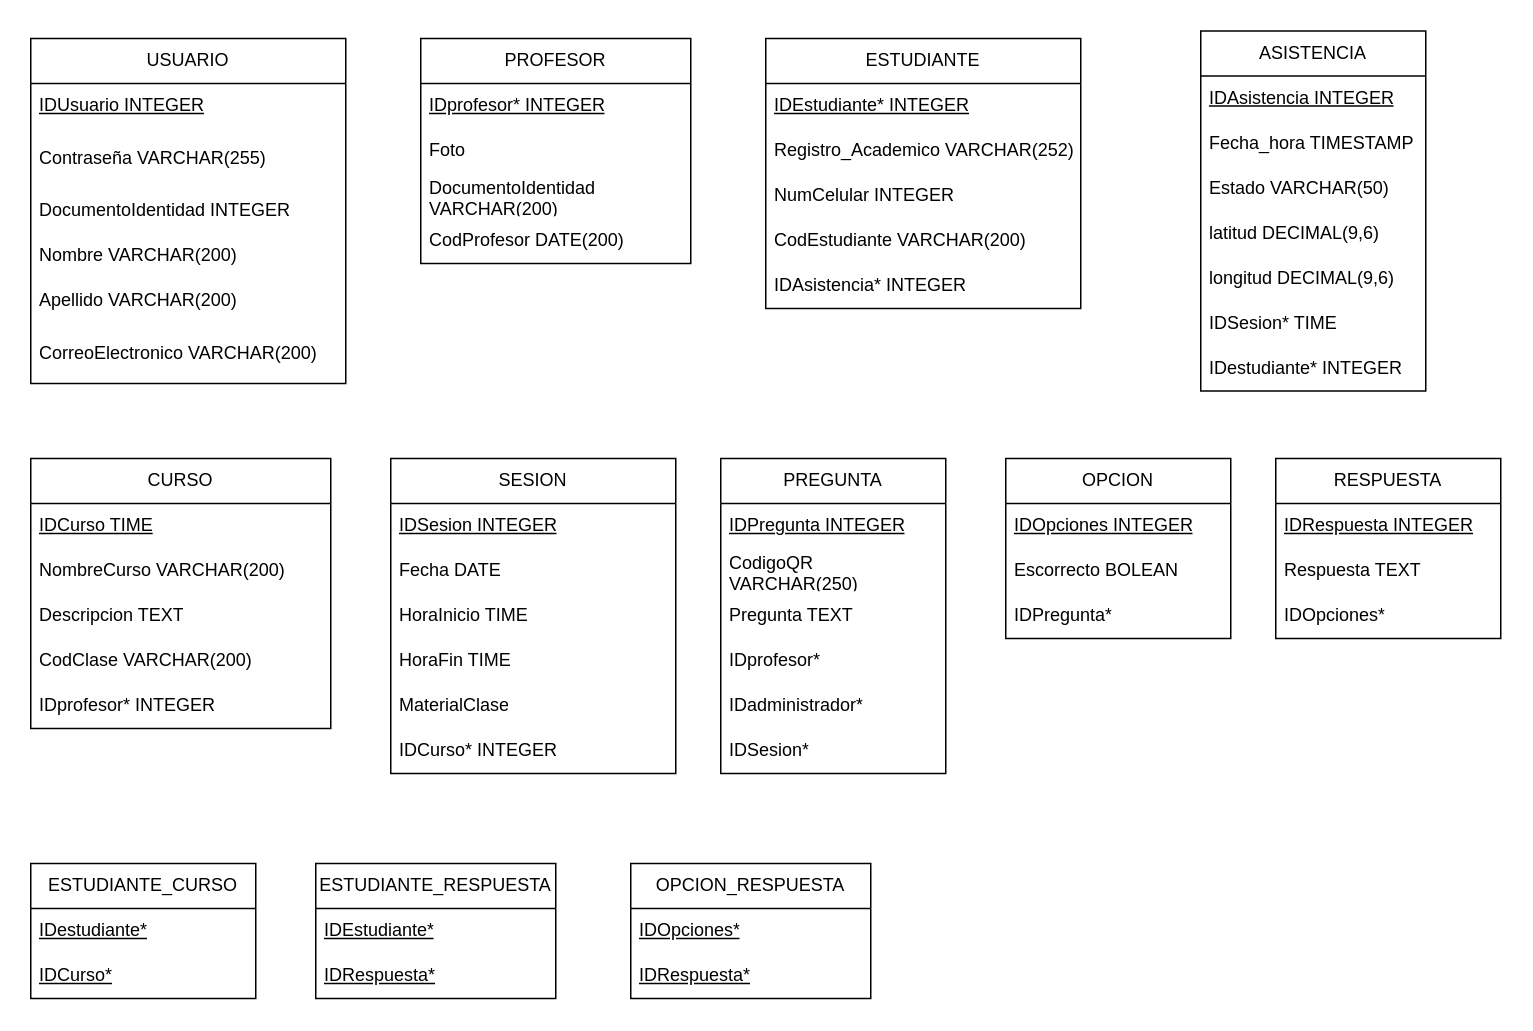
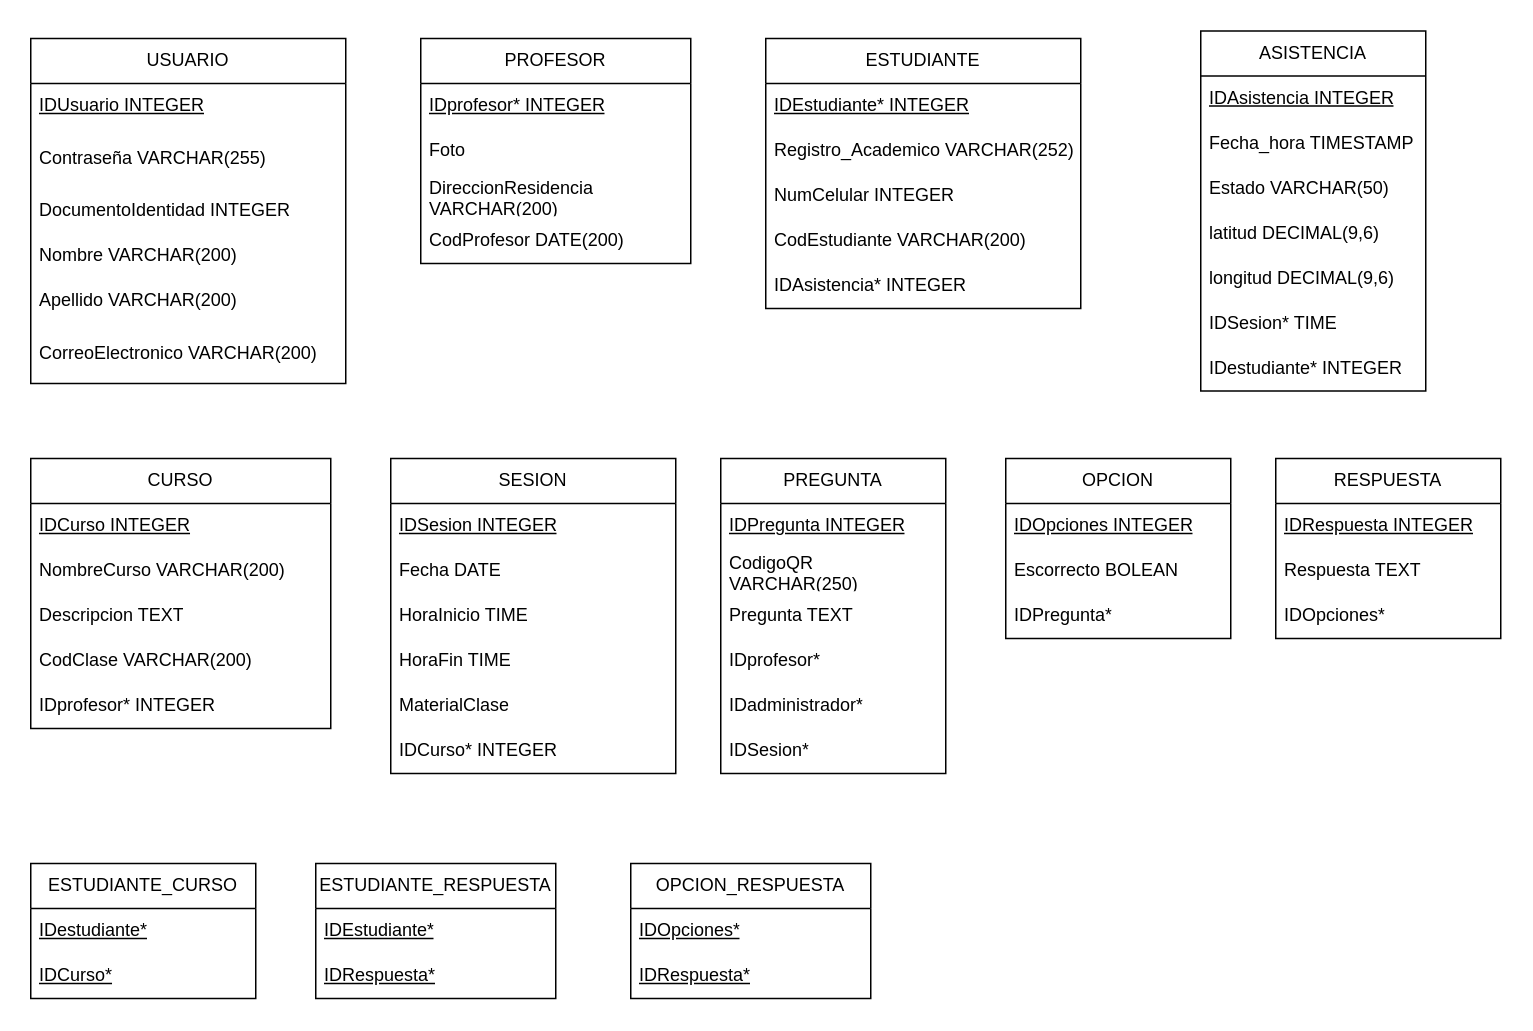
node "DocumentoIdentidad VARCHAR(200)": label "DocumentoIdentidad VARCHAR(200)" -> "DireccionResidencia VARCHAR(200)"
node "IDCurso TIME": label "IDCurso TIME" -> "IDCurso INTEGER"
